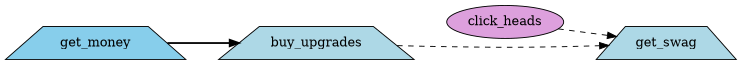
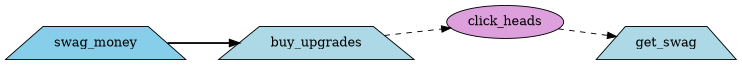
node "get_money": label "get_money" -> "swag_money"
edge "buy_upgrades" -> "get_swag": now "buy_upgrades" -> "click_heads"
